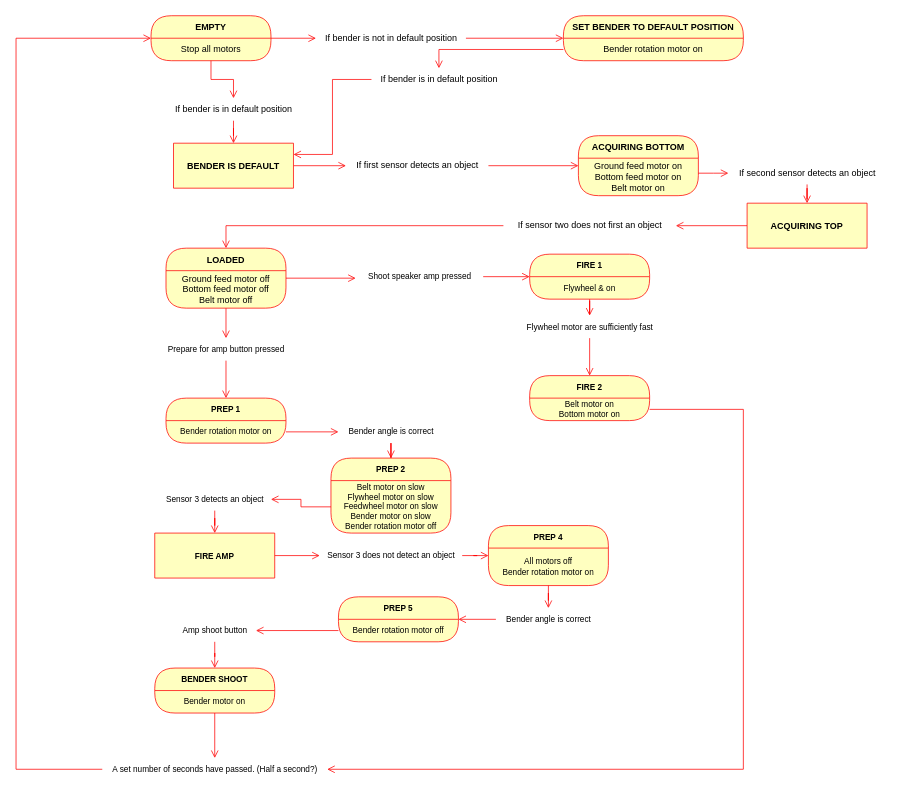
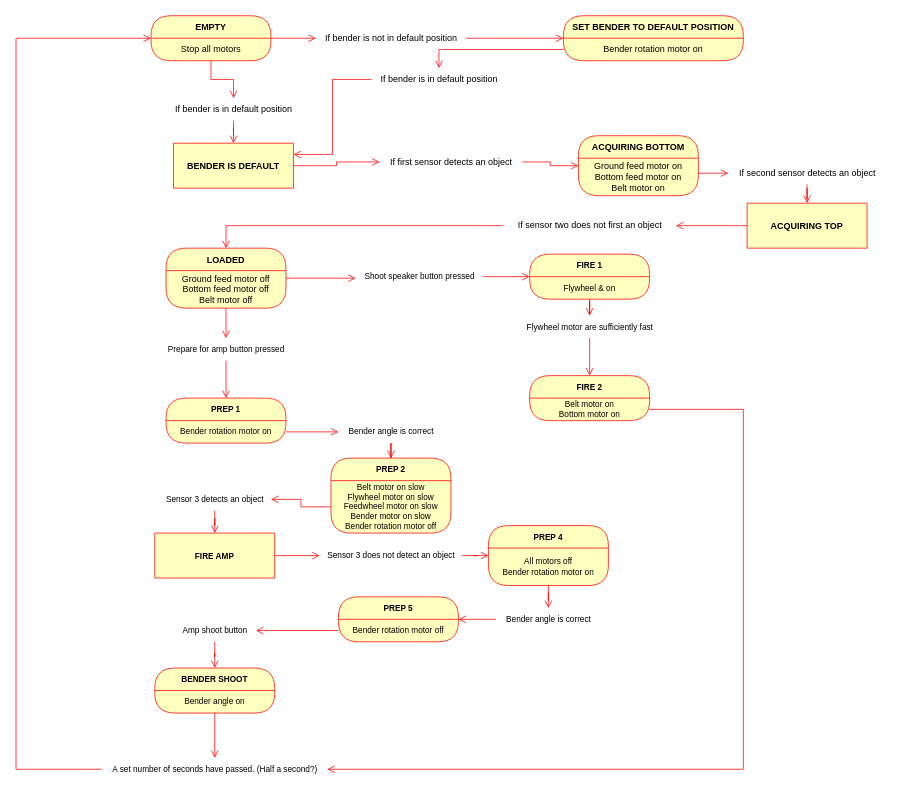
node "If first sensor detects an object": moved (417, 165) -> (451, 162)
node "Shoot speaker amp pressed": label "Shoot speaker amp pressed" -> "Shoot speaker button pressed"
node "Bender motor on": label "Bender motor on" -> "Bender angle on"
